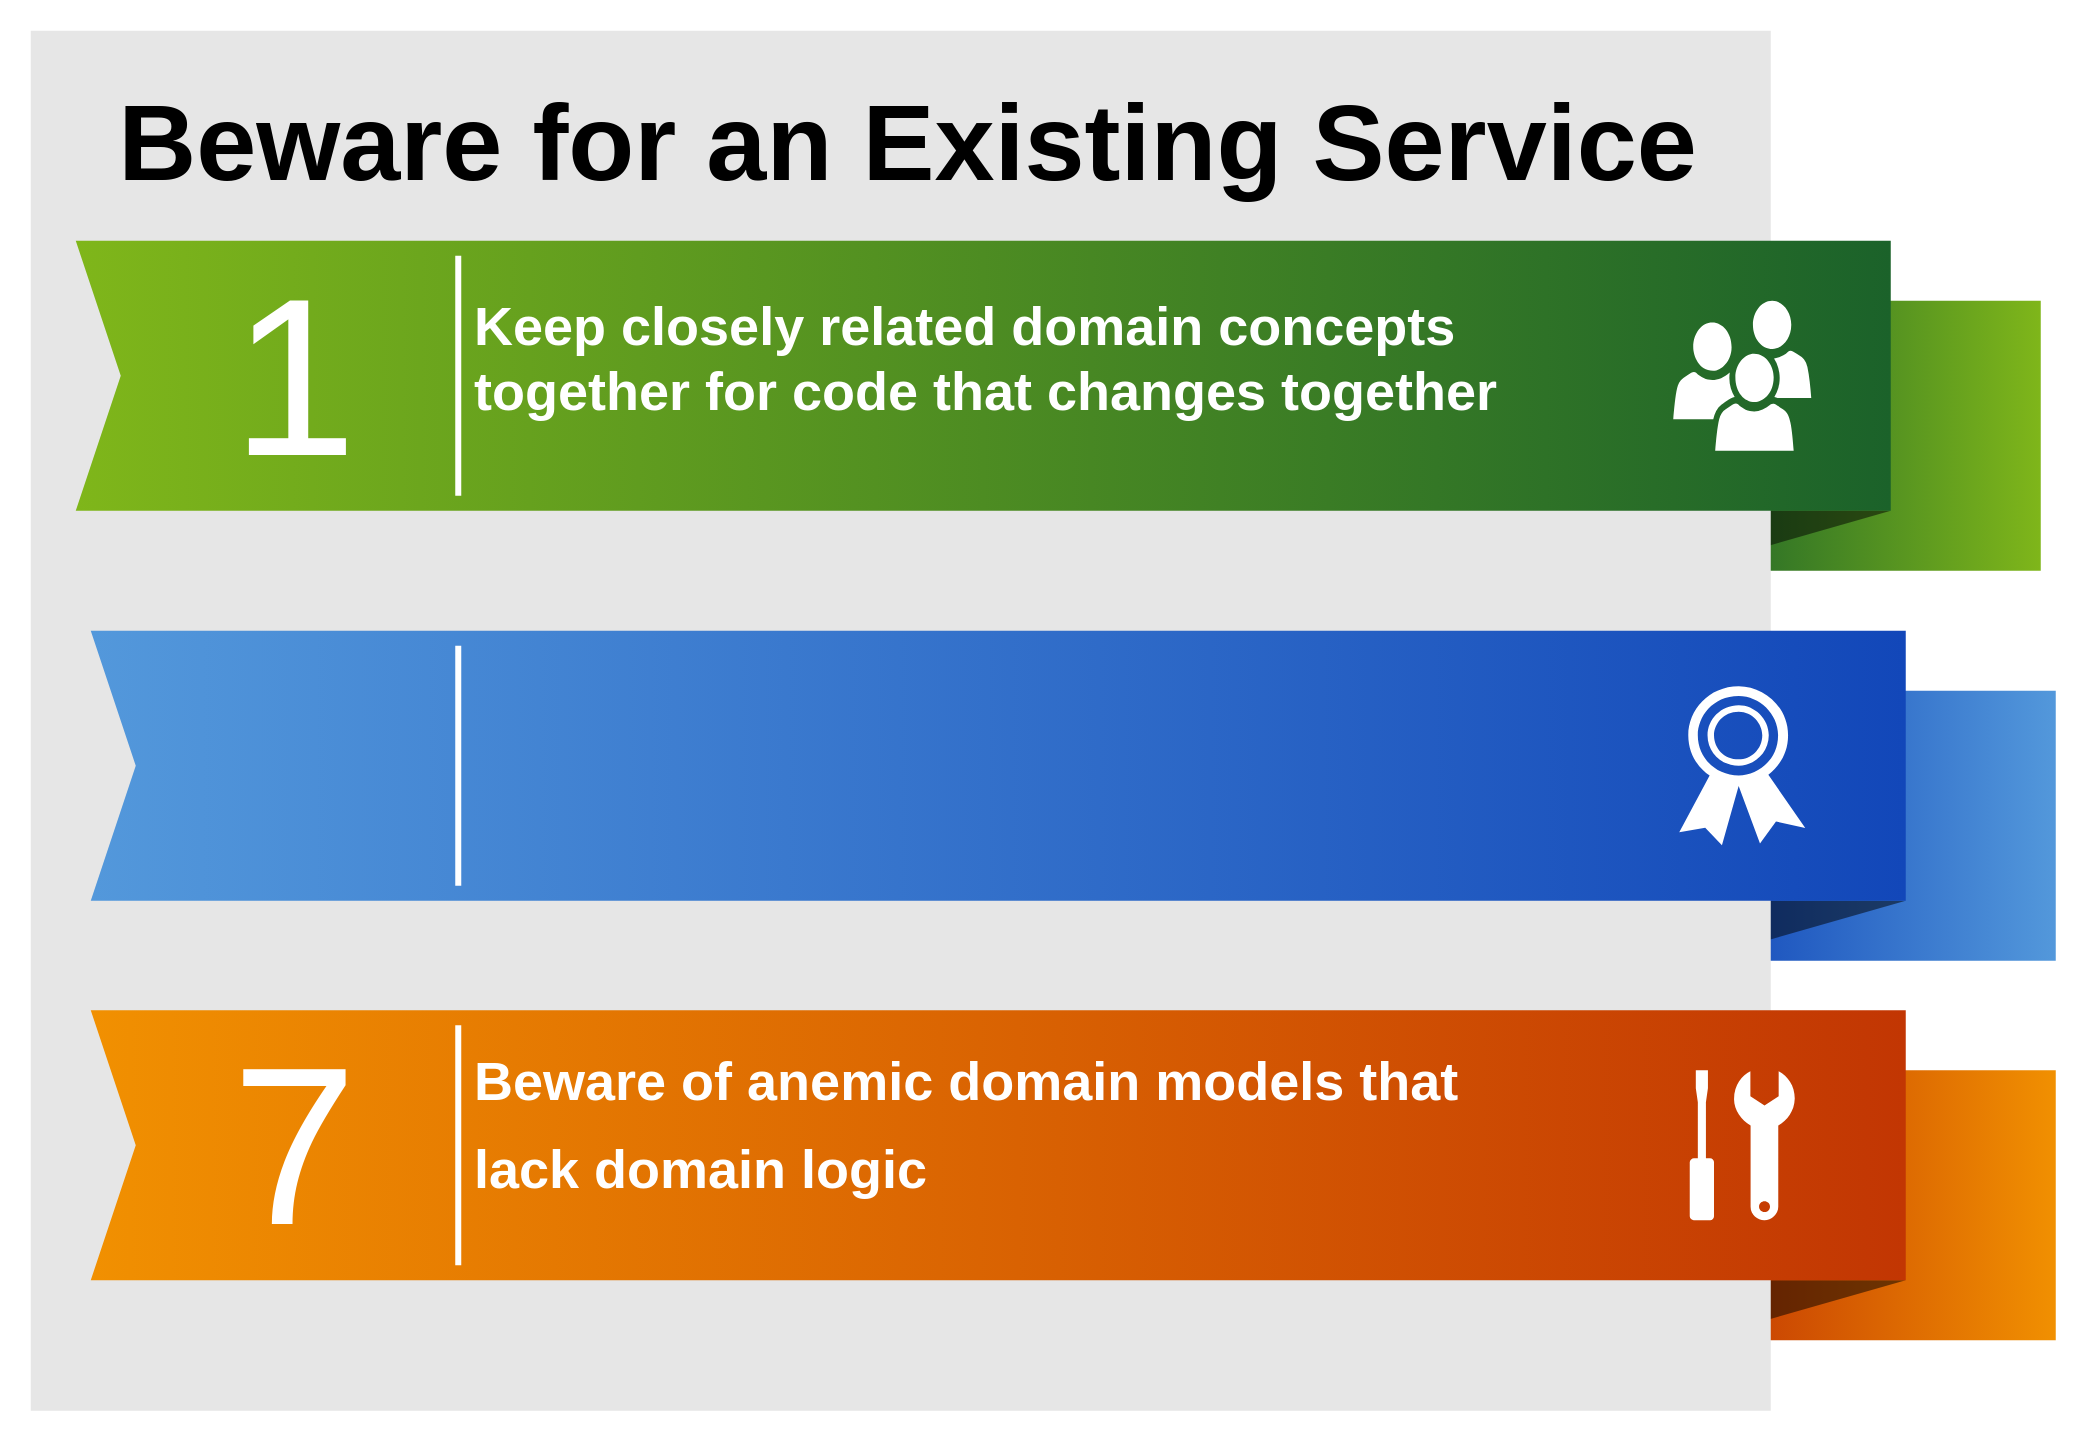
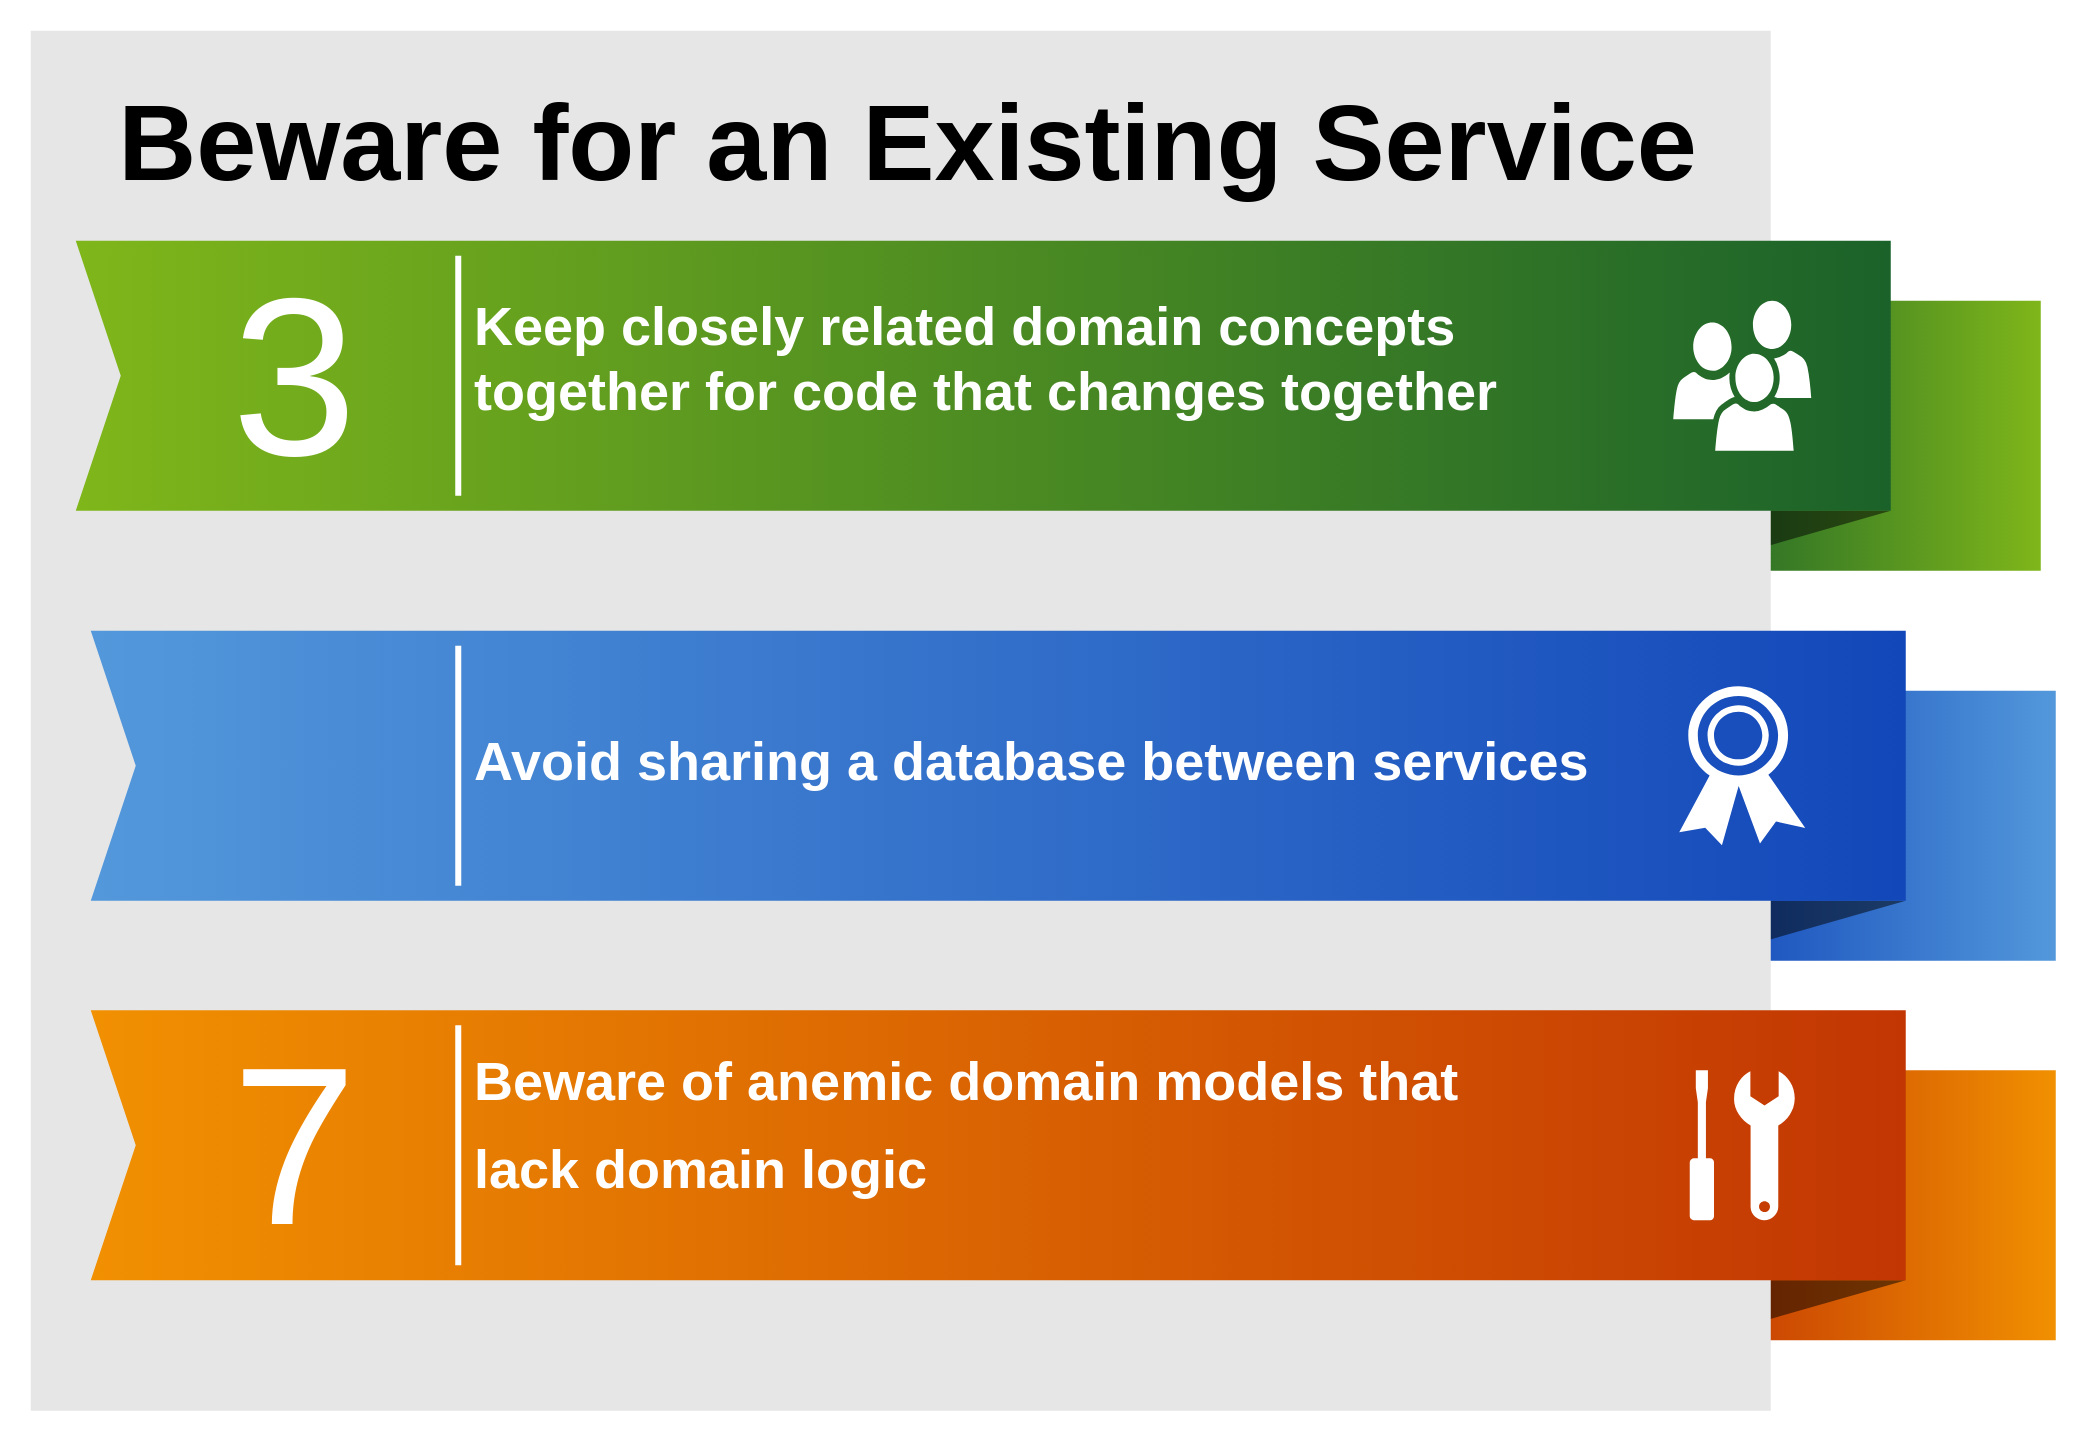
node "1": label "1" -> "3"
node "Avoid sharing a database between services": added
